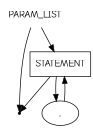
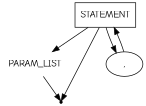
edge "PARAM_LIST" -> "STATEMENT": reversed
